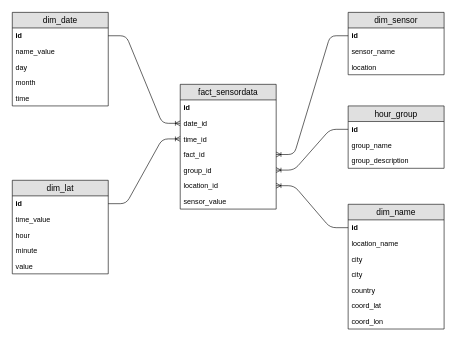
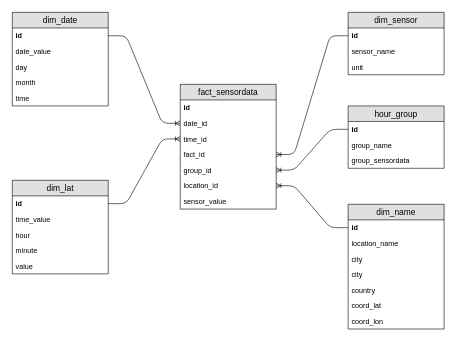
node "name_value": label "name_value" -> "date_value"
node "location": label "location" -> "unit"
node "group_description": label "group_description" -> "group_sensordata"
